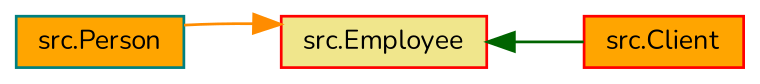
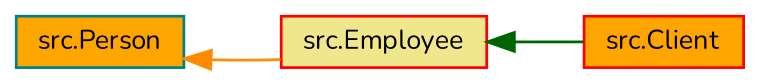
edge "src.Person" -> "src.Employee": reversed
